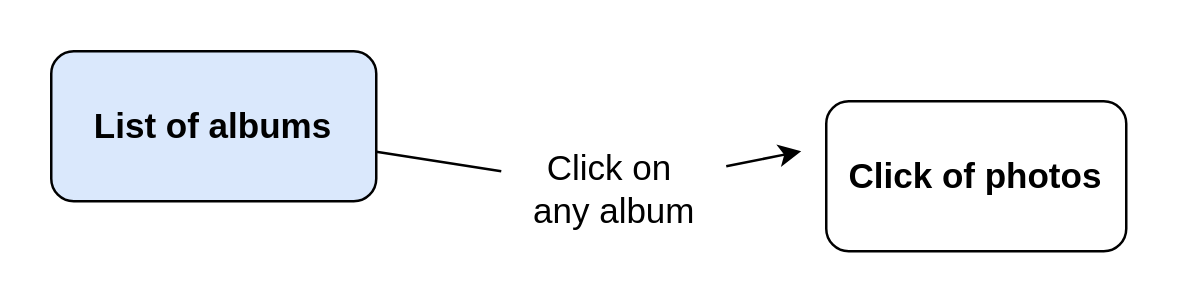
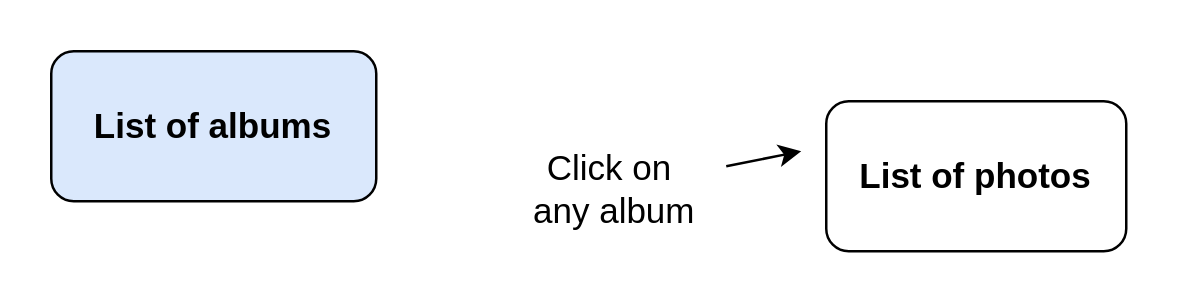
edge "List of albums" -- "Click on any album": removed
node "Click of photos": label "Click of photos" -> "List of photos"
